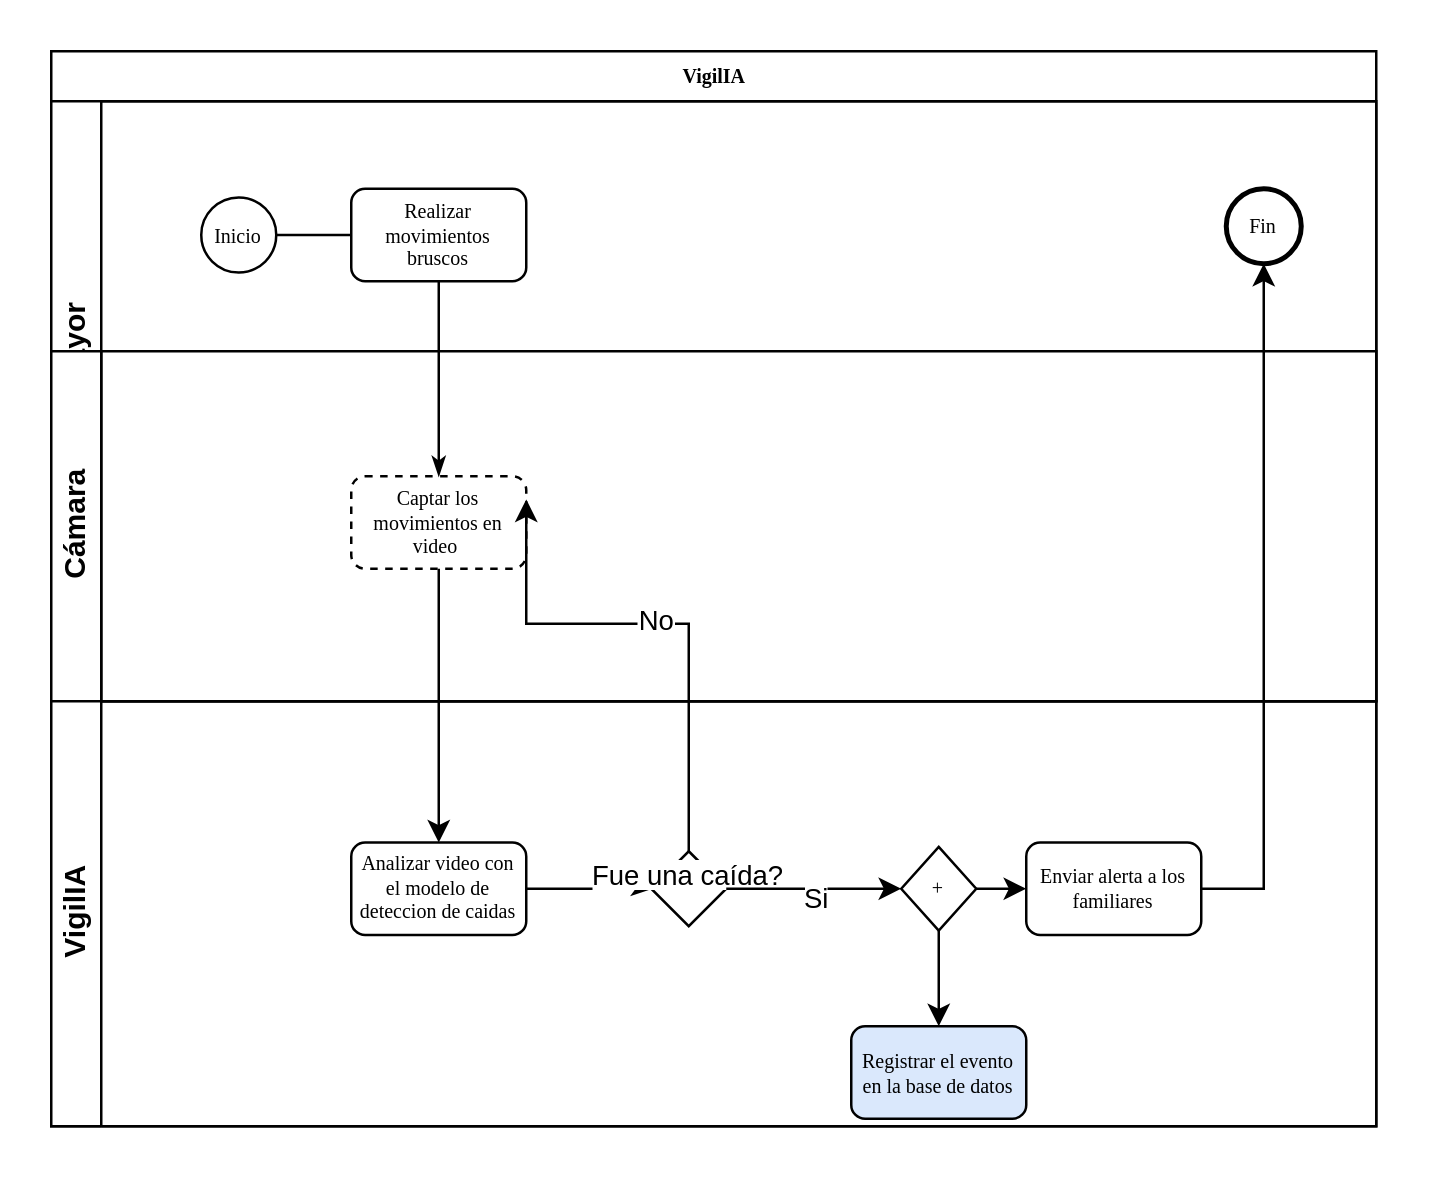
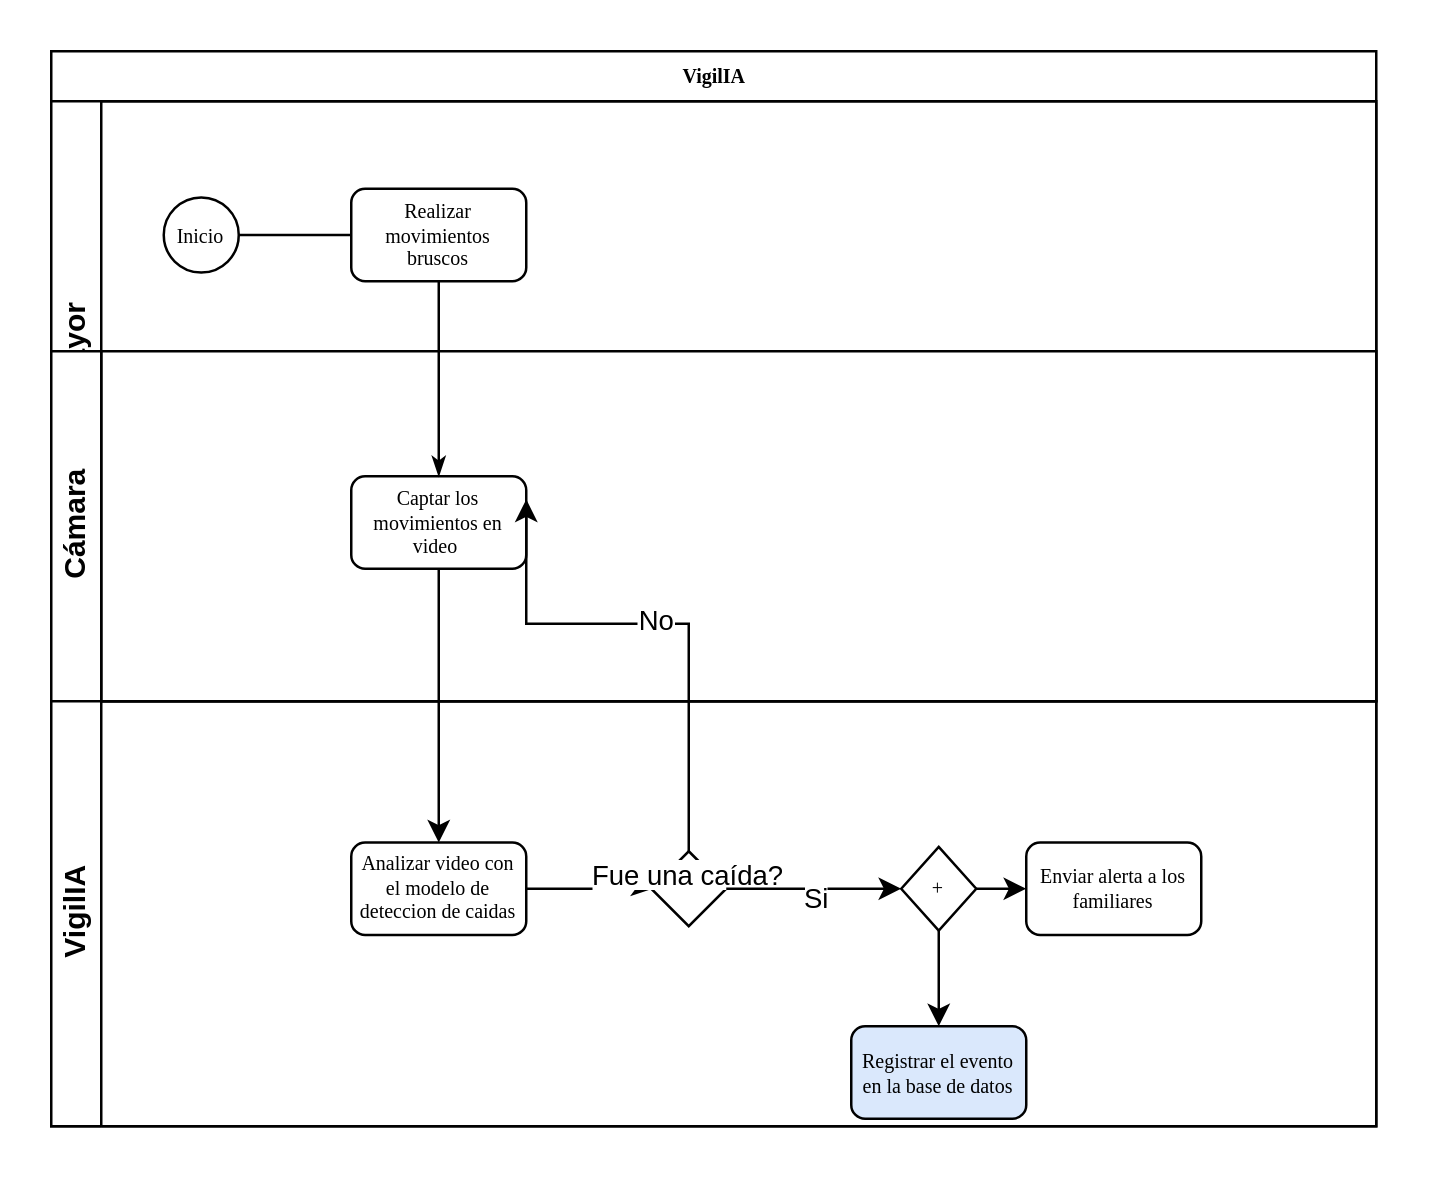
node "Fin": removed
node "Inicio": moved (239, 235) -> (201, 235)
node "Captar los movimientos en video": style dashed -> solid
edge "Enviar alerta a los familiares" -> "Fin": removed
